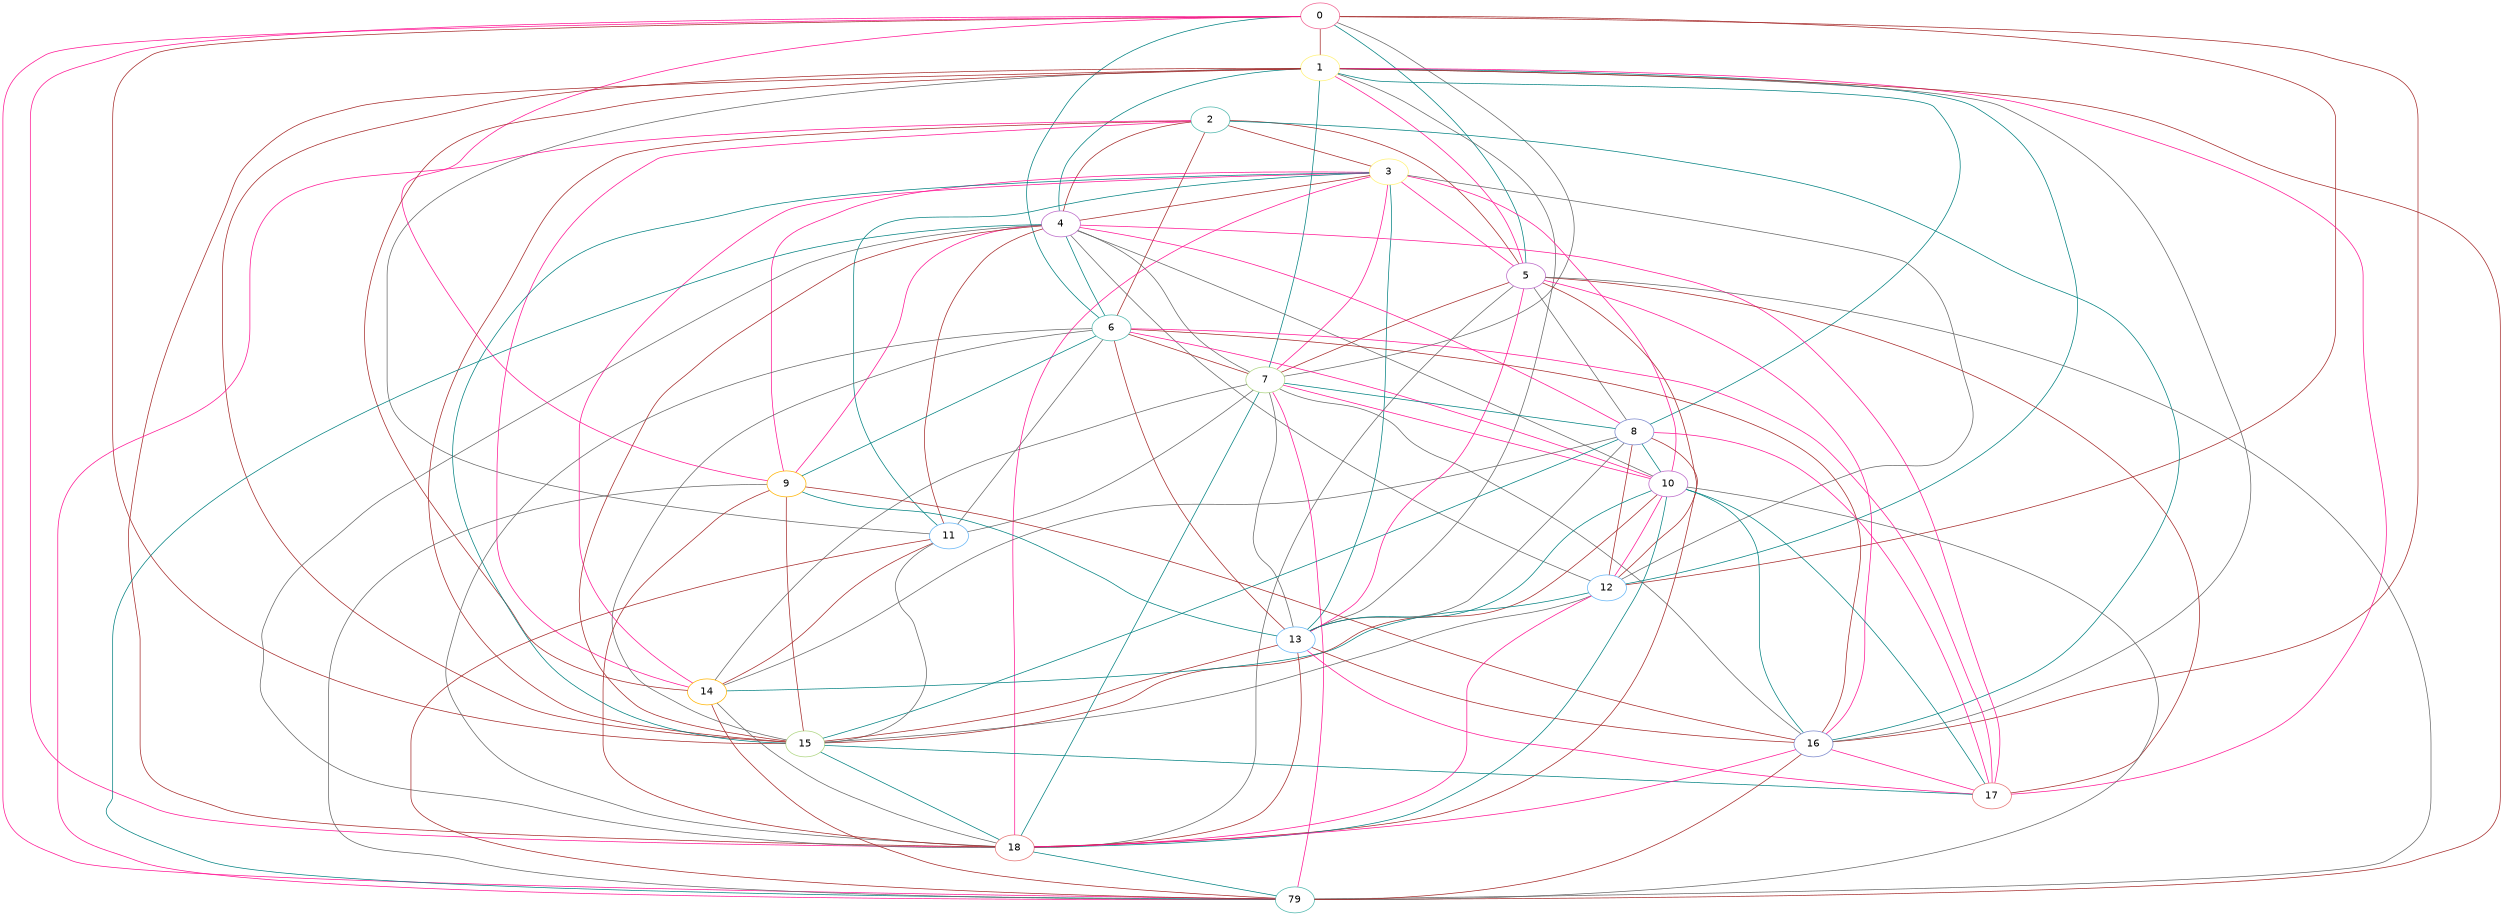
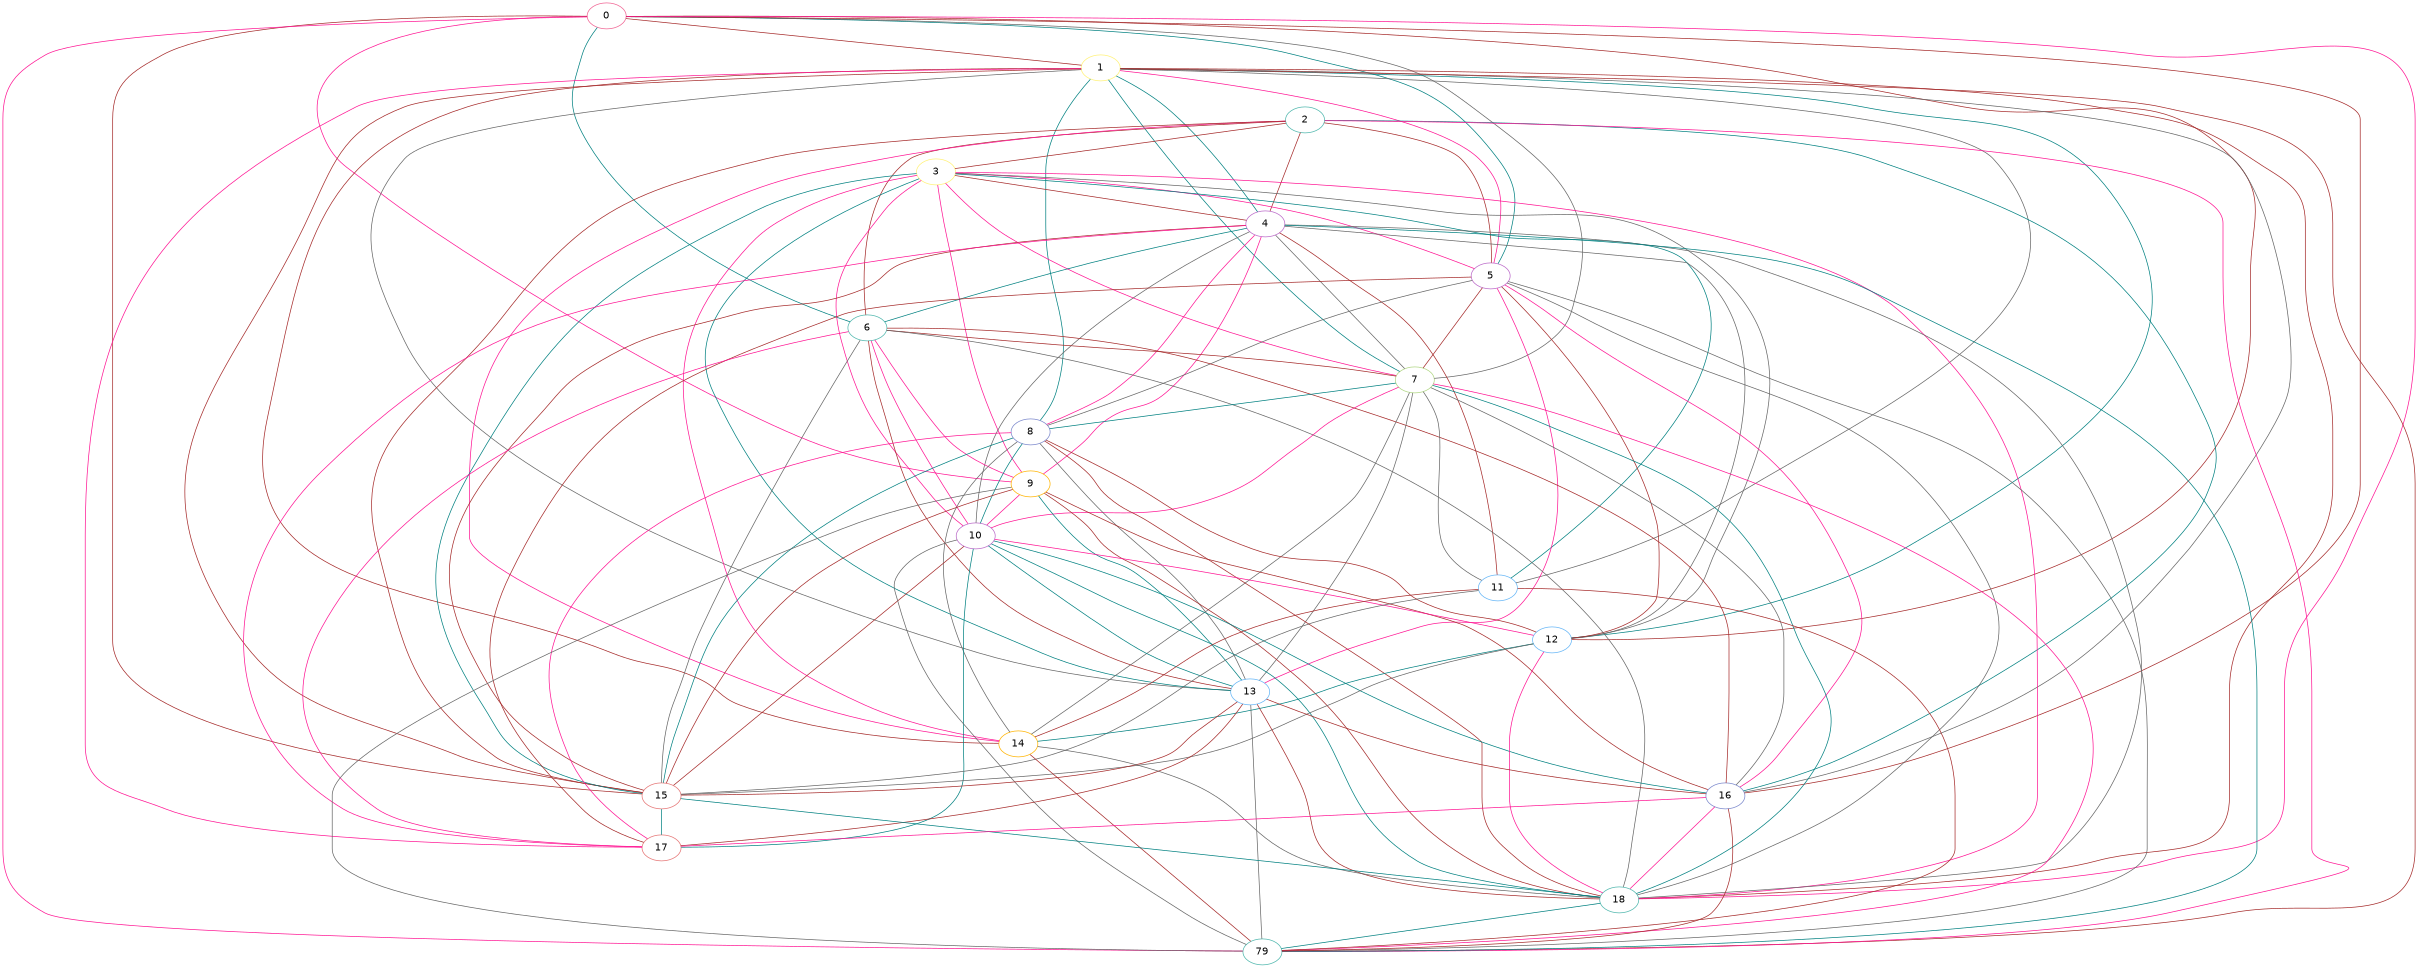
edge "6" -- "9": color teal -> deeppink
edge "6" -- "11": removed
edge "9" -- "10": added
node "15": color #aed581 -> #e57373
edge "13" -- "17": color deeppink -> brown
edge "13" -- "79": added
node "18": color #e57373 -> #4db6ac
